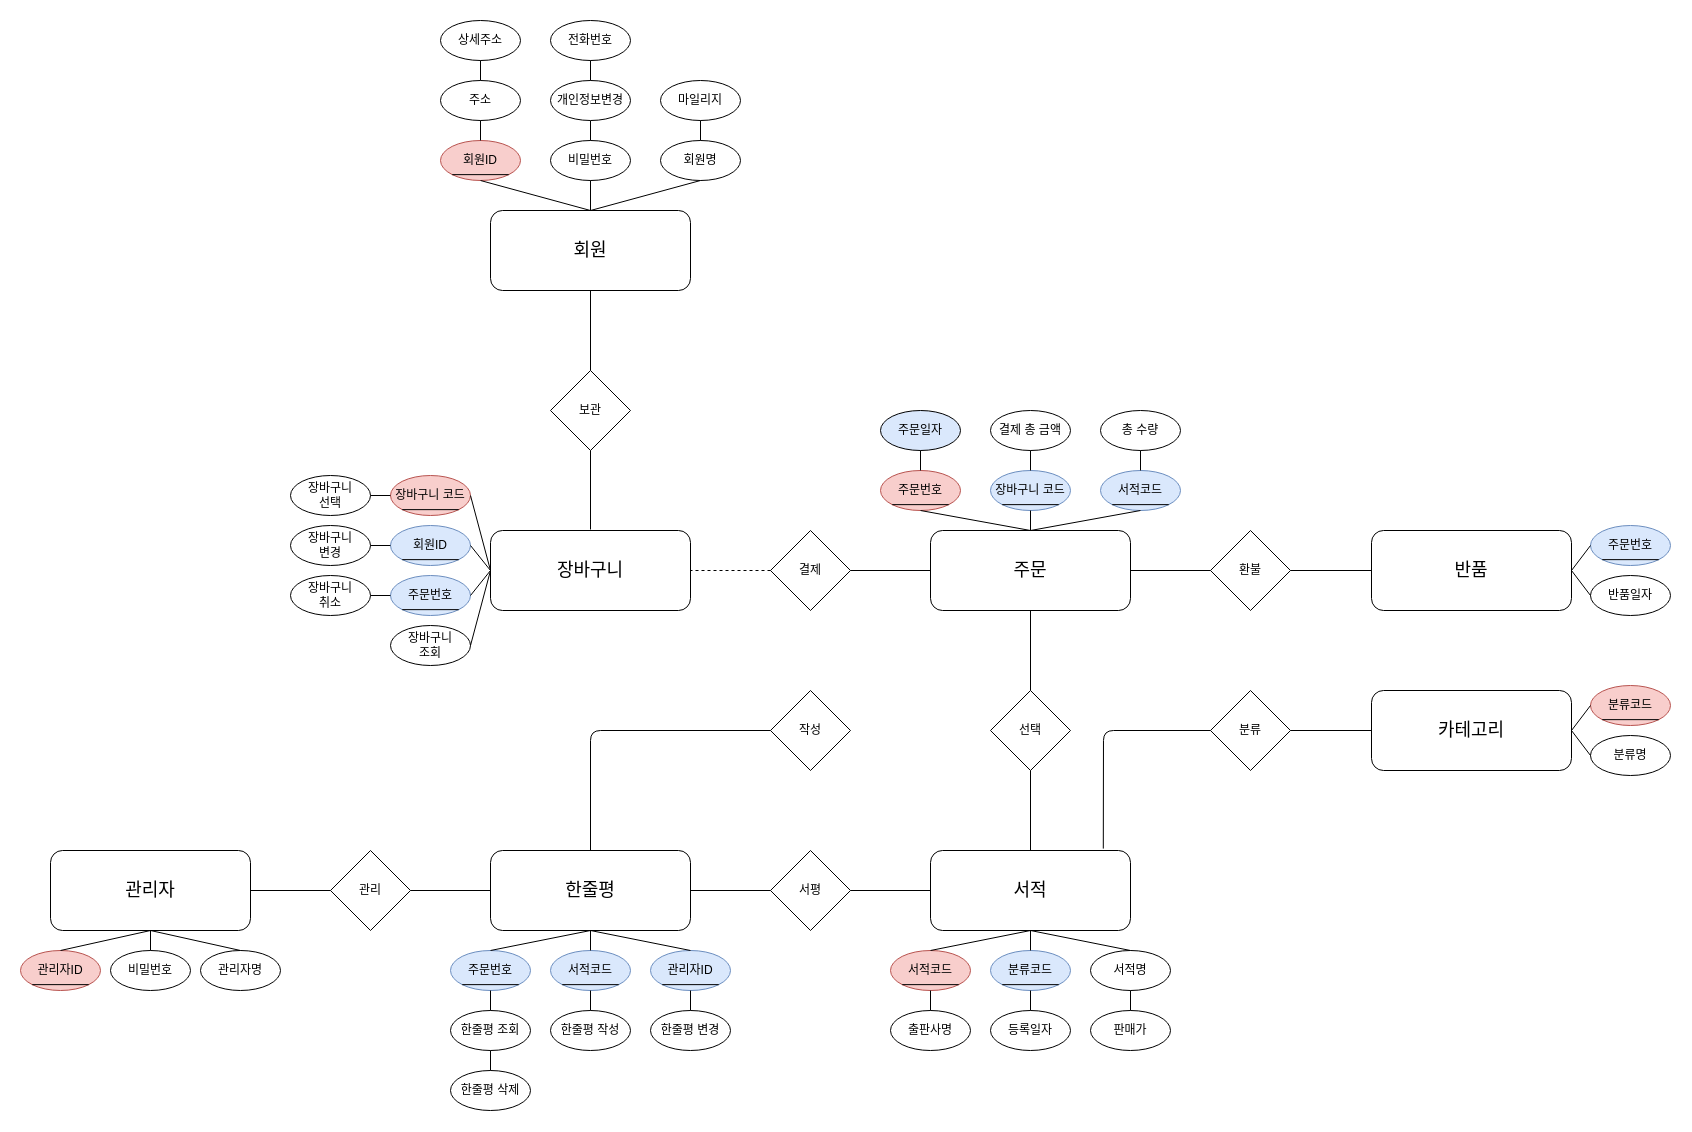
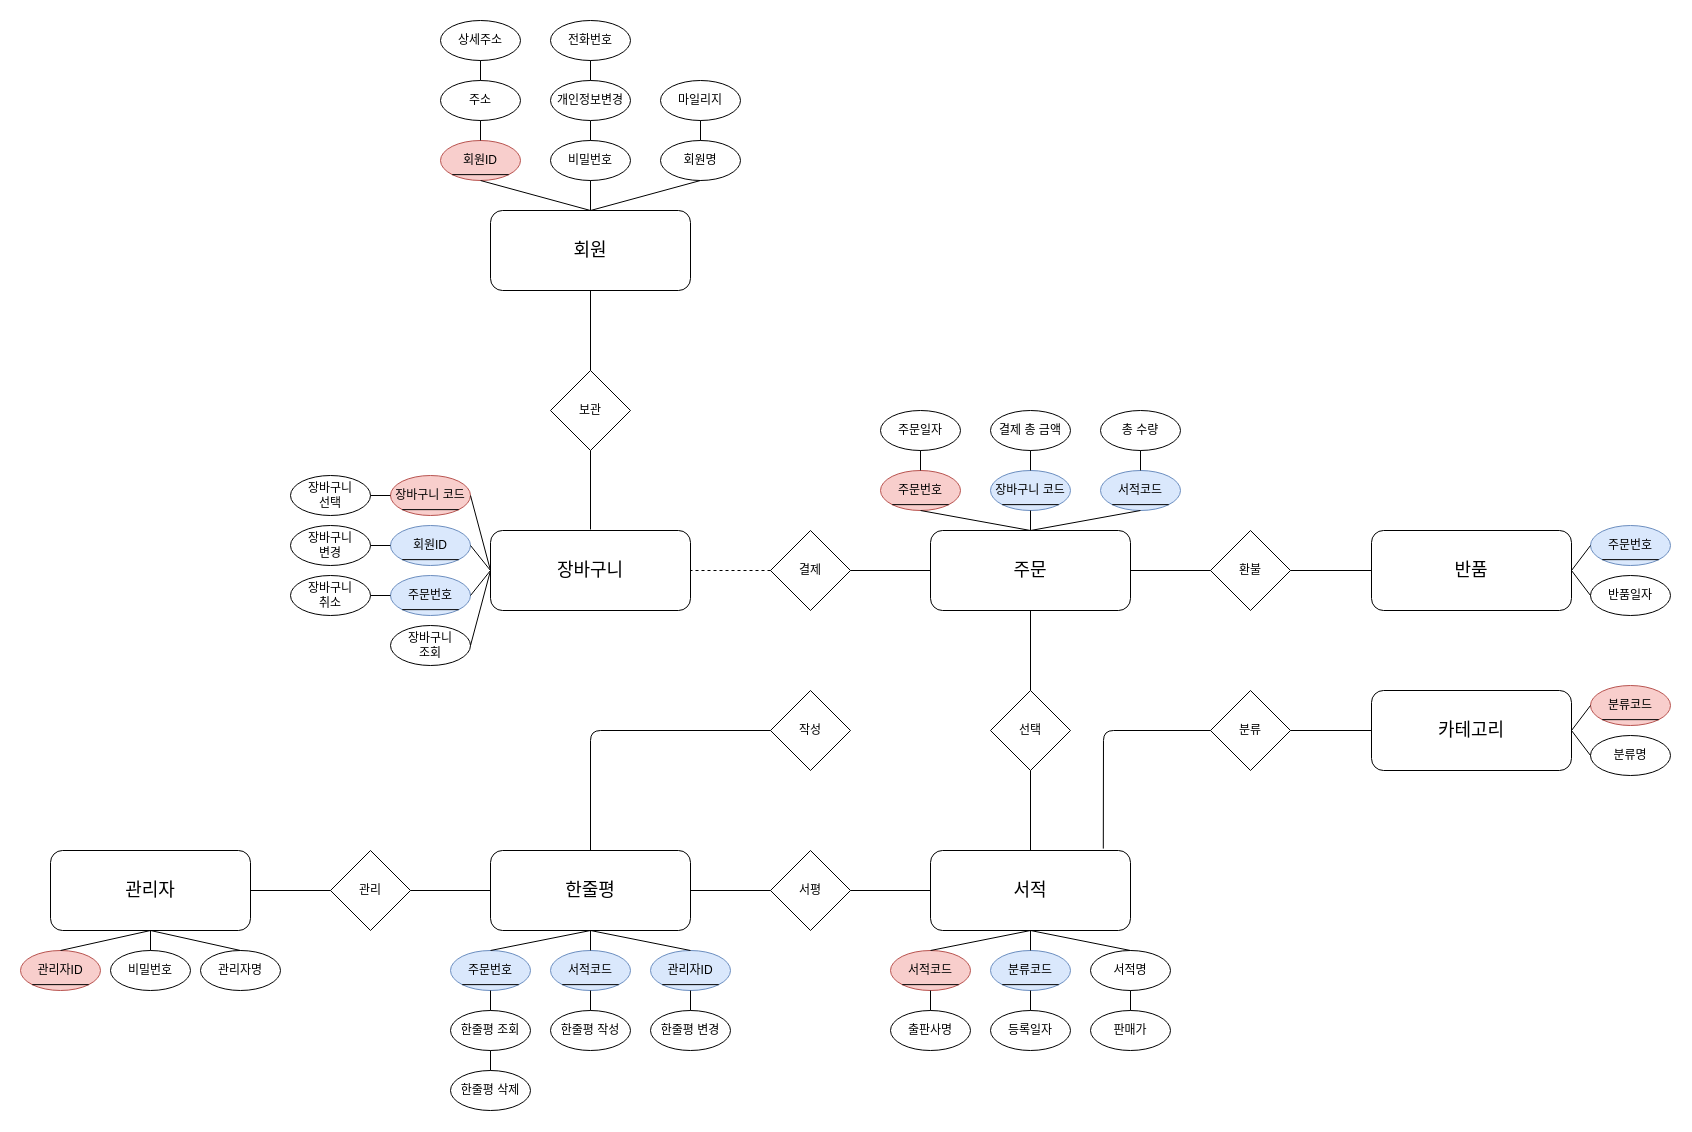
node "주문일자": fillcolor #dae8fc -> #ffffff
